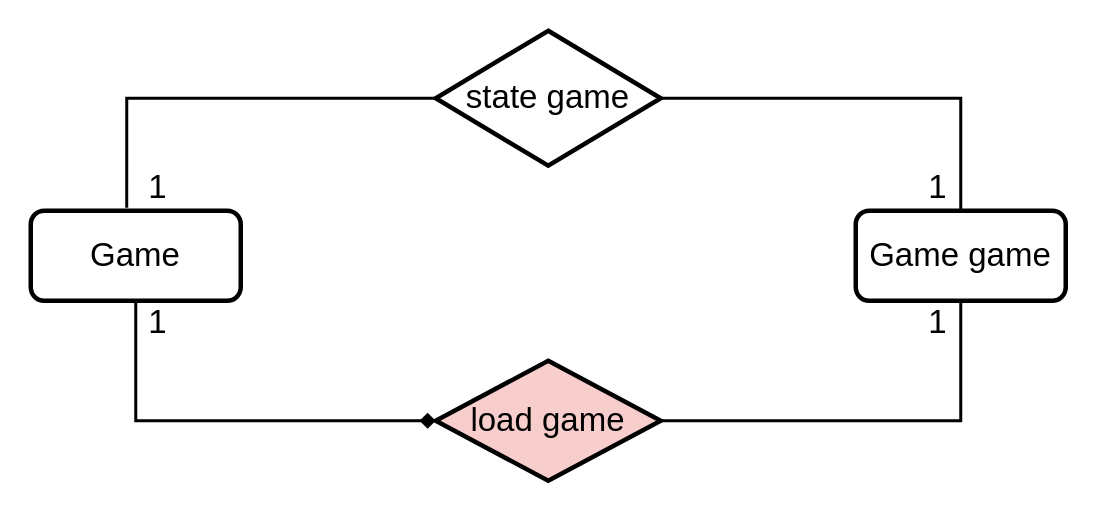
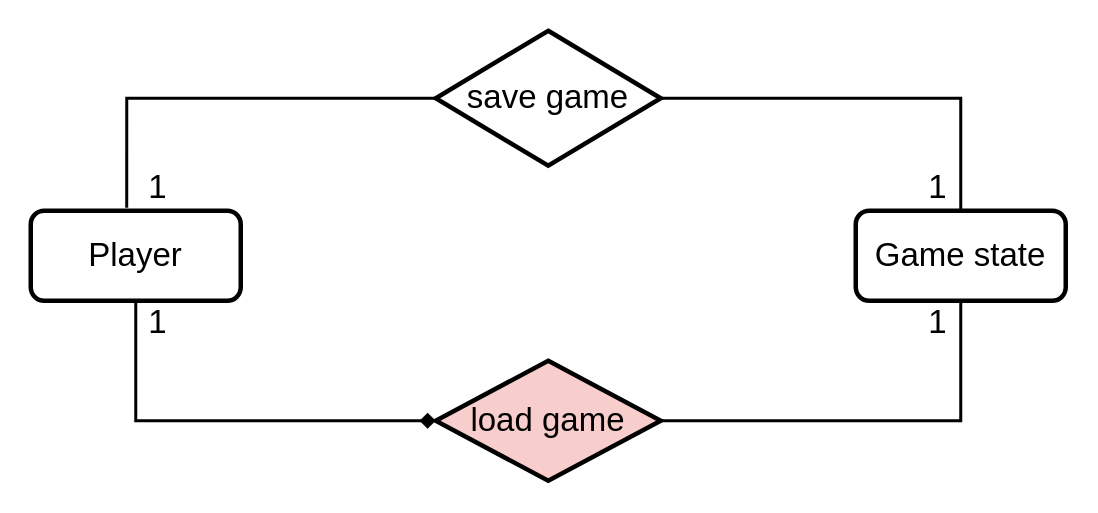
node "state game": label "state game" -> "save game"
node "Game": label "Game" -> "Player"
node "Game game": label "Game game" -> "Game state"
